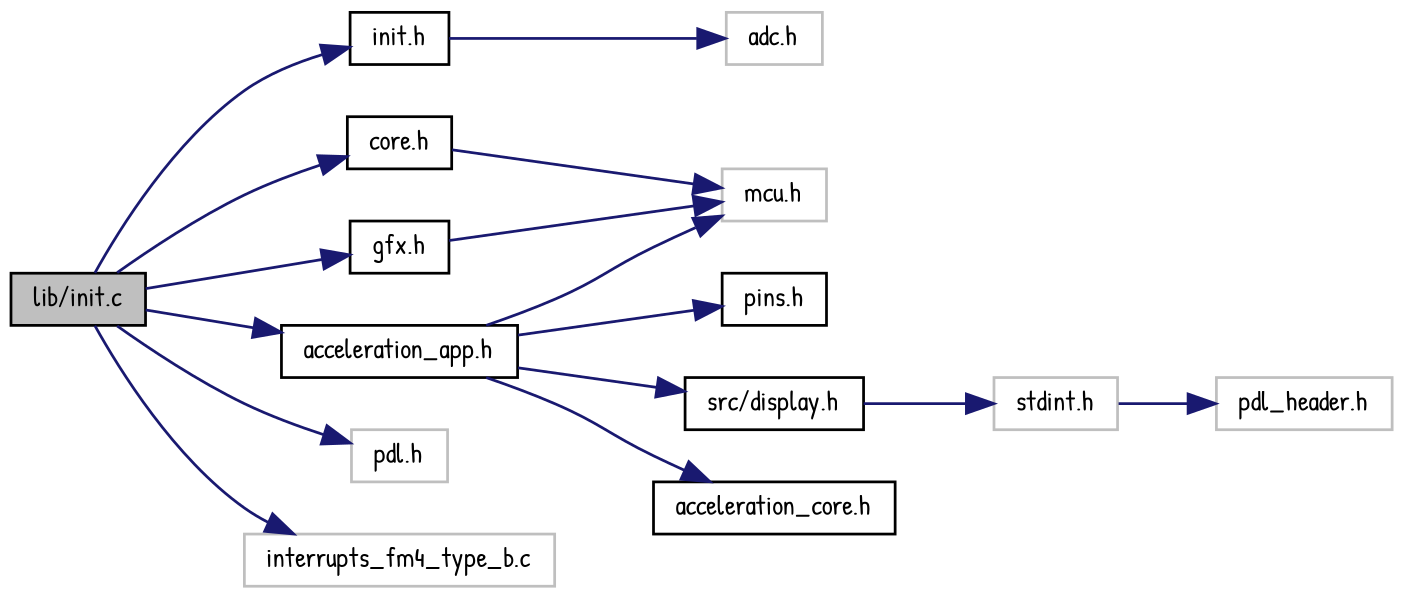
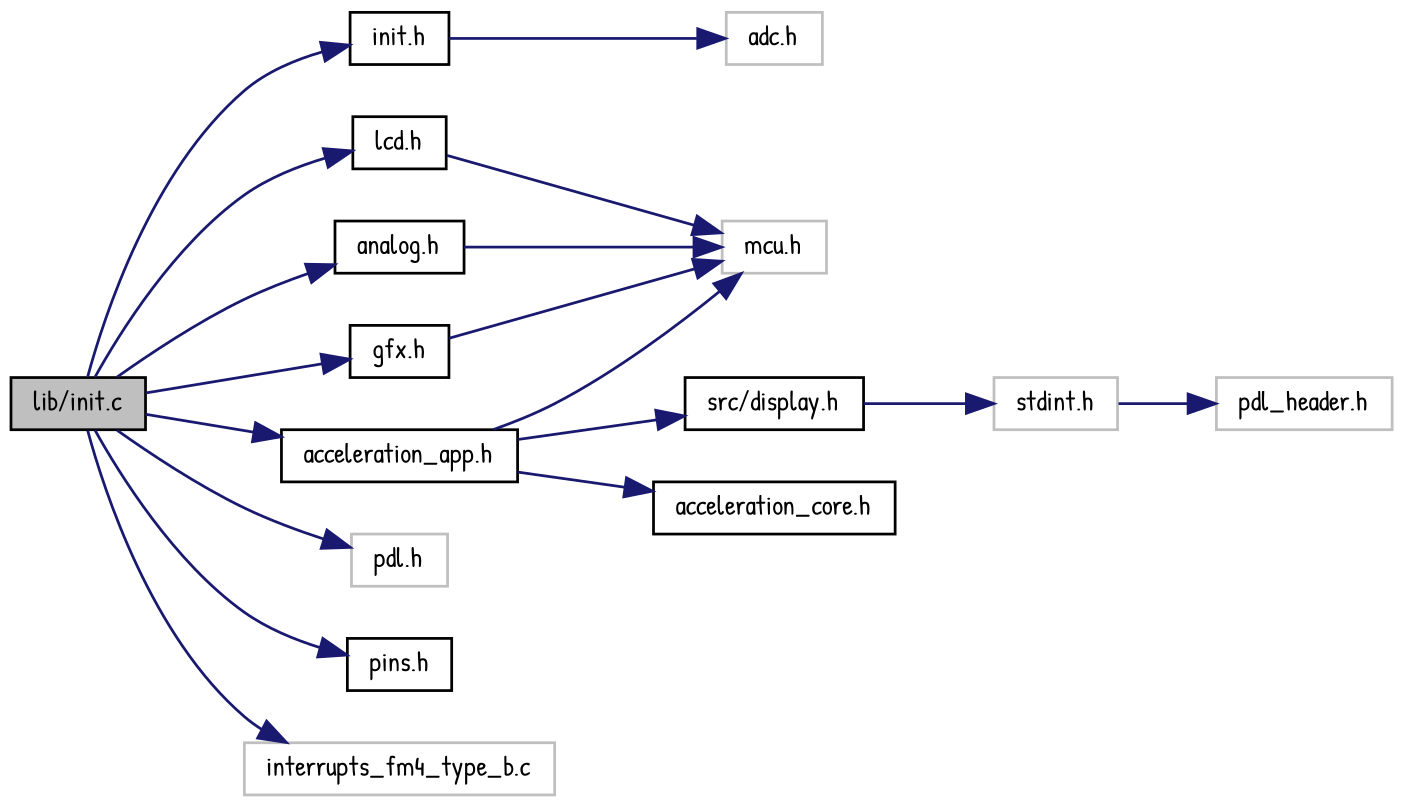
node "core.h": label "core.h" -> "lcd.h"
node "analog.h": added
edge "acceleration_app.h" -> "pins.h": now "lib/init.c" -> "pins.h"
